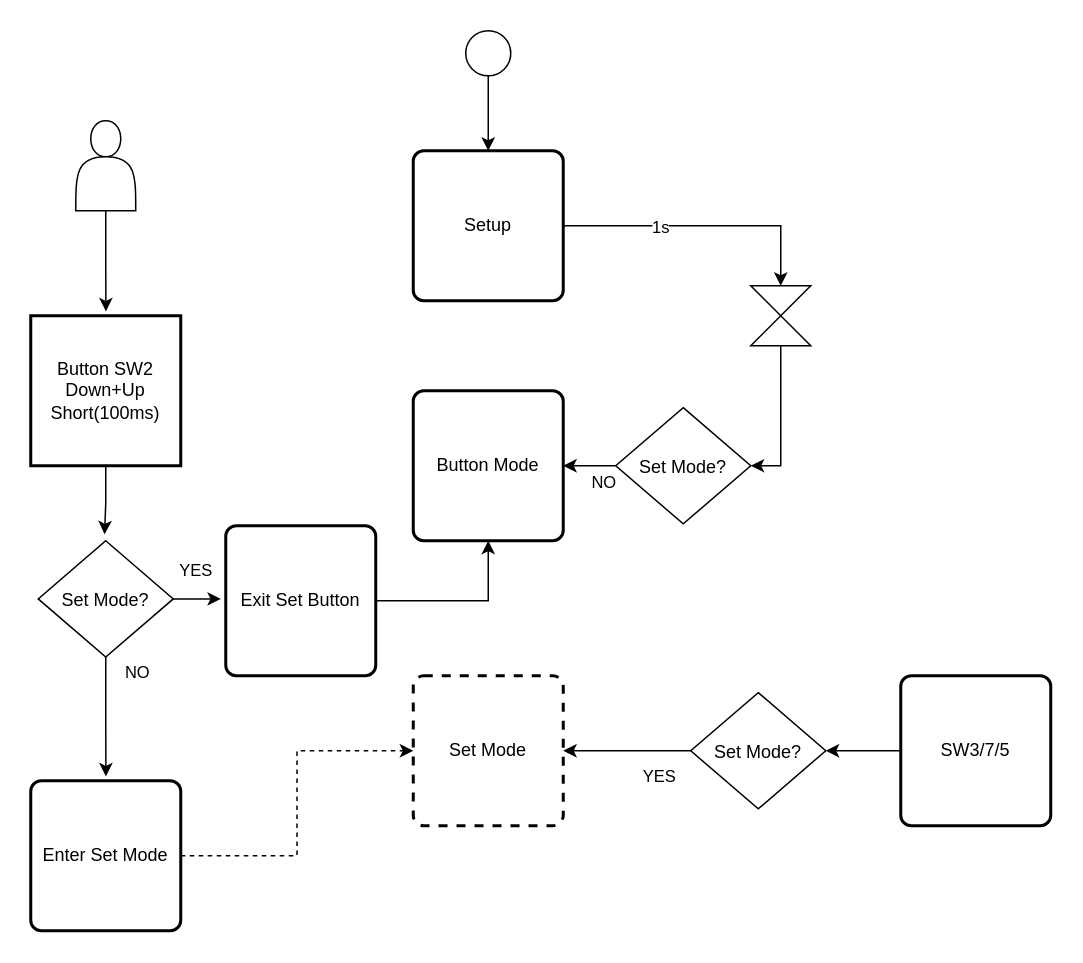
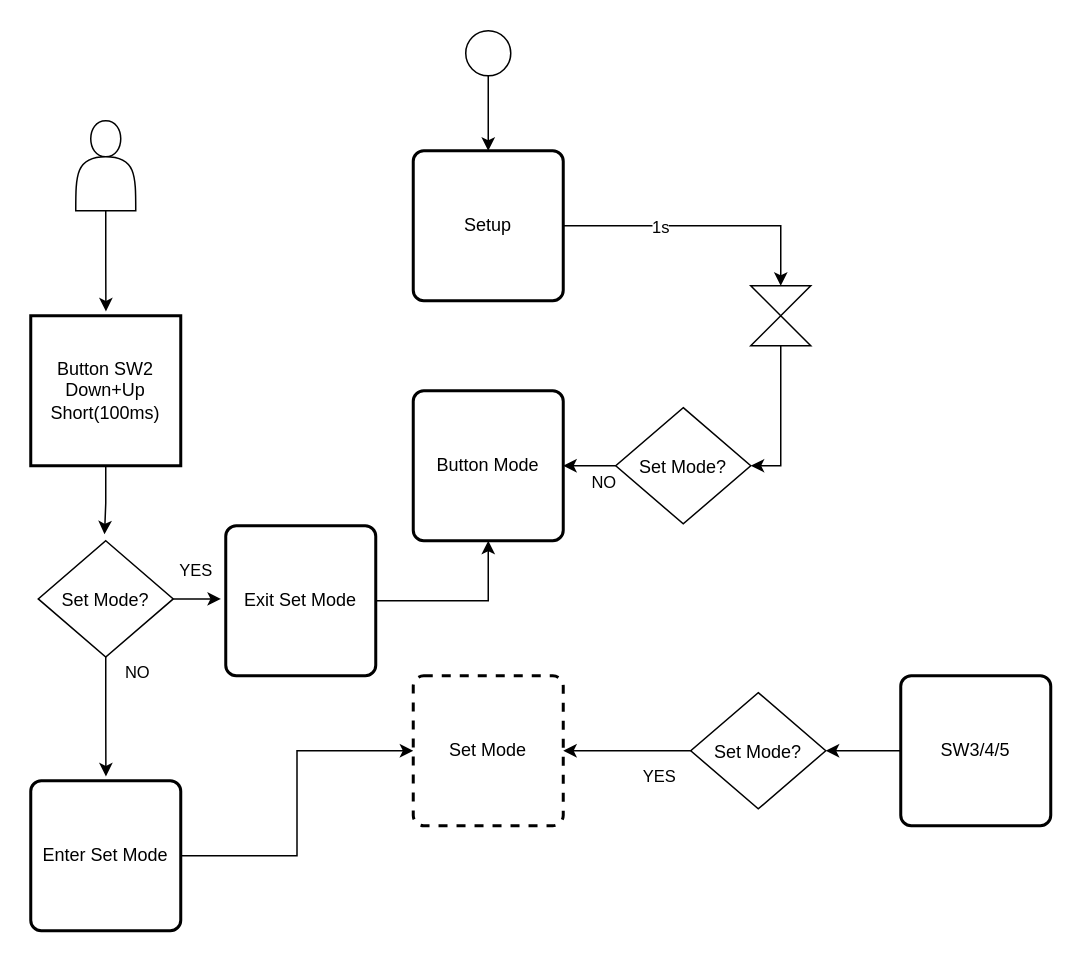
node "Exit Set Button": label "Exit Set Button" -> "Exit Set Mode"
node "SW3/7/5": label "SW3/7/5" -> "SW3/4/5"
edge "Enter Set Mode" -> "Set Mode": style dashed -> solid
